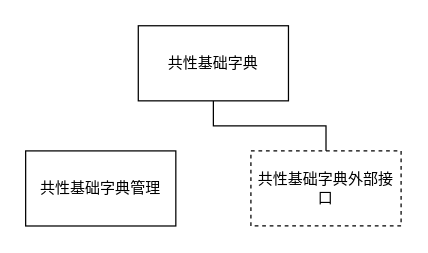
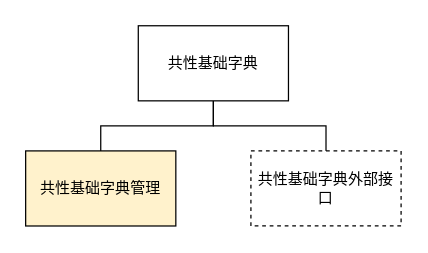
edge "共性基础字典" -- "共性基础字典管理": added
node "共性基础字典管理": fillcolor #ffffff -> #fff2cc
